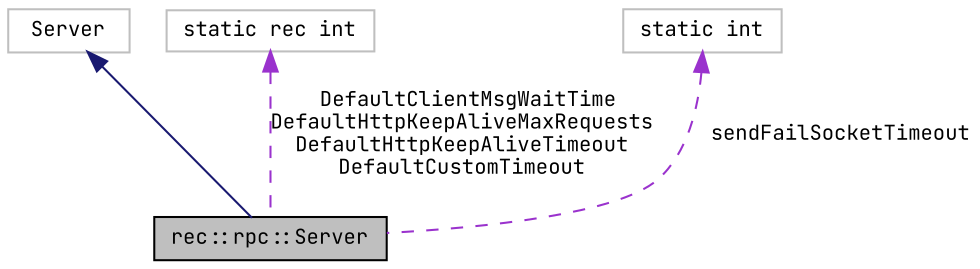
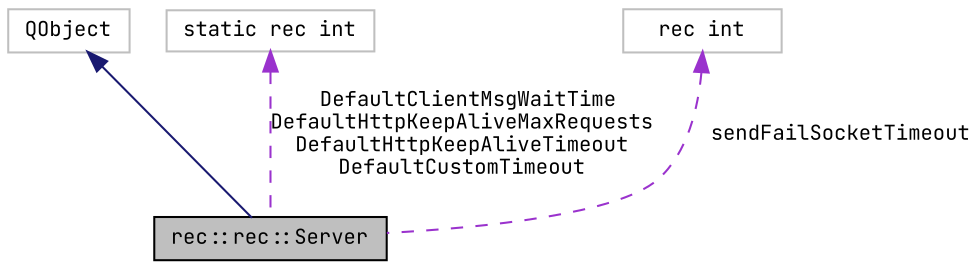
node "Server": label "Server" -> "QObject"
node "static int": label "static int" -> "rec int"
node "rec::rpc::Server": label "rec::rpc::Server" -> "rec::rec::Server"
